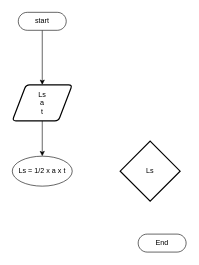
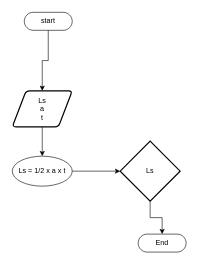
node "start": moved (42, 21) -> (48, 21)
node "Ls a t": moved (42, 103) -> (42, 109)
edge "Ls = 1/2 x a x t" -> "Ls": added
edge "Ls" -> "End": added
